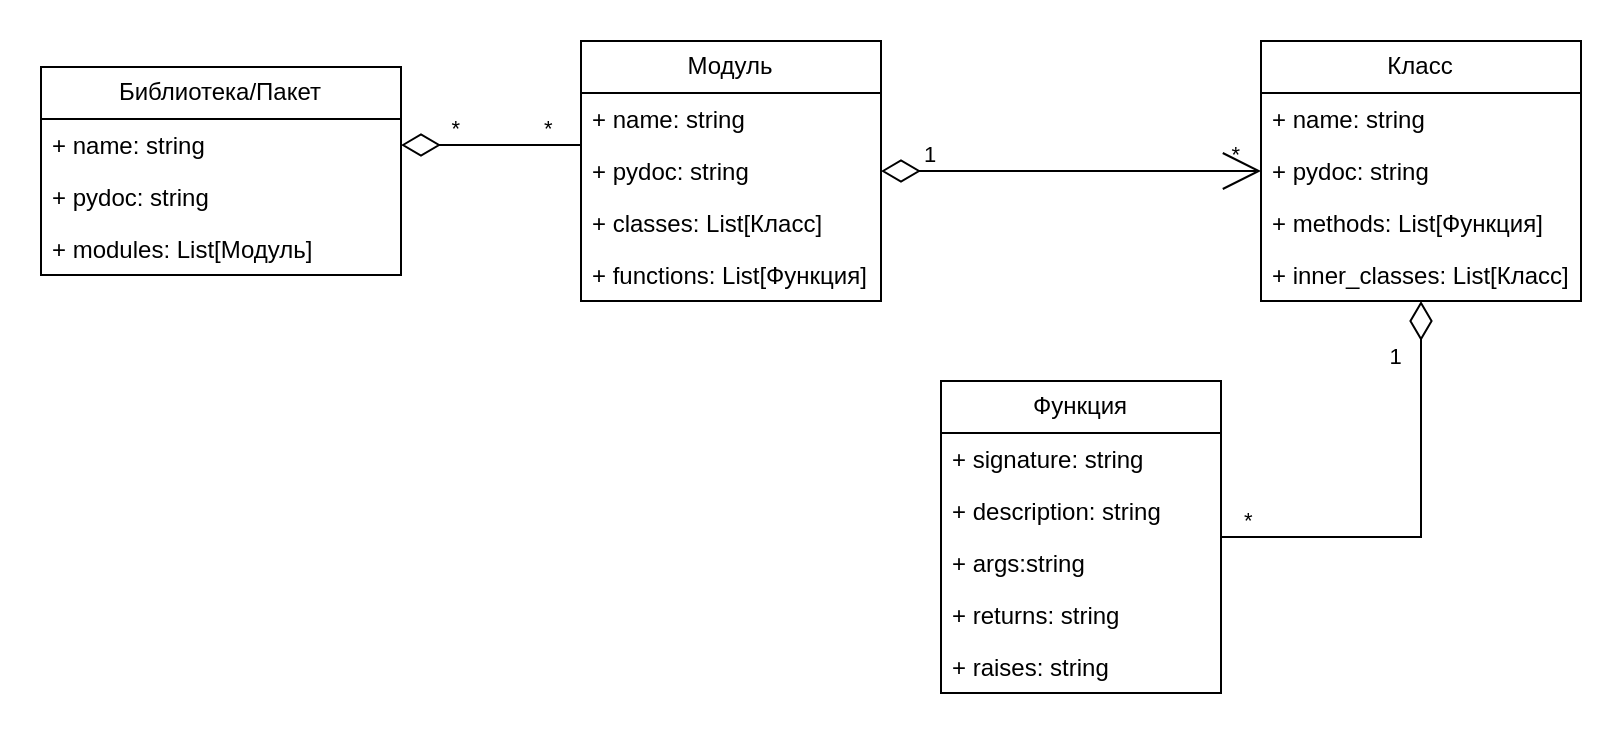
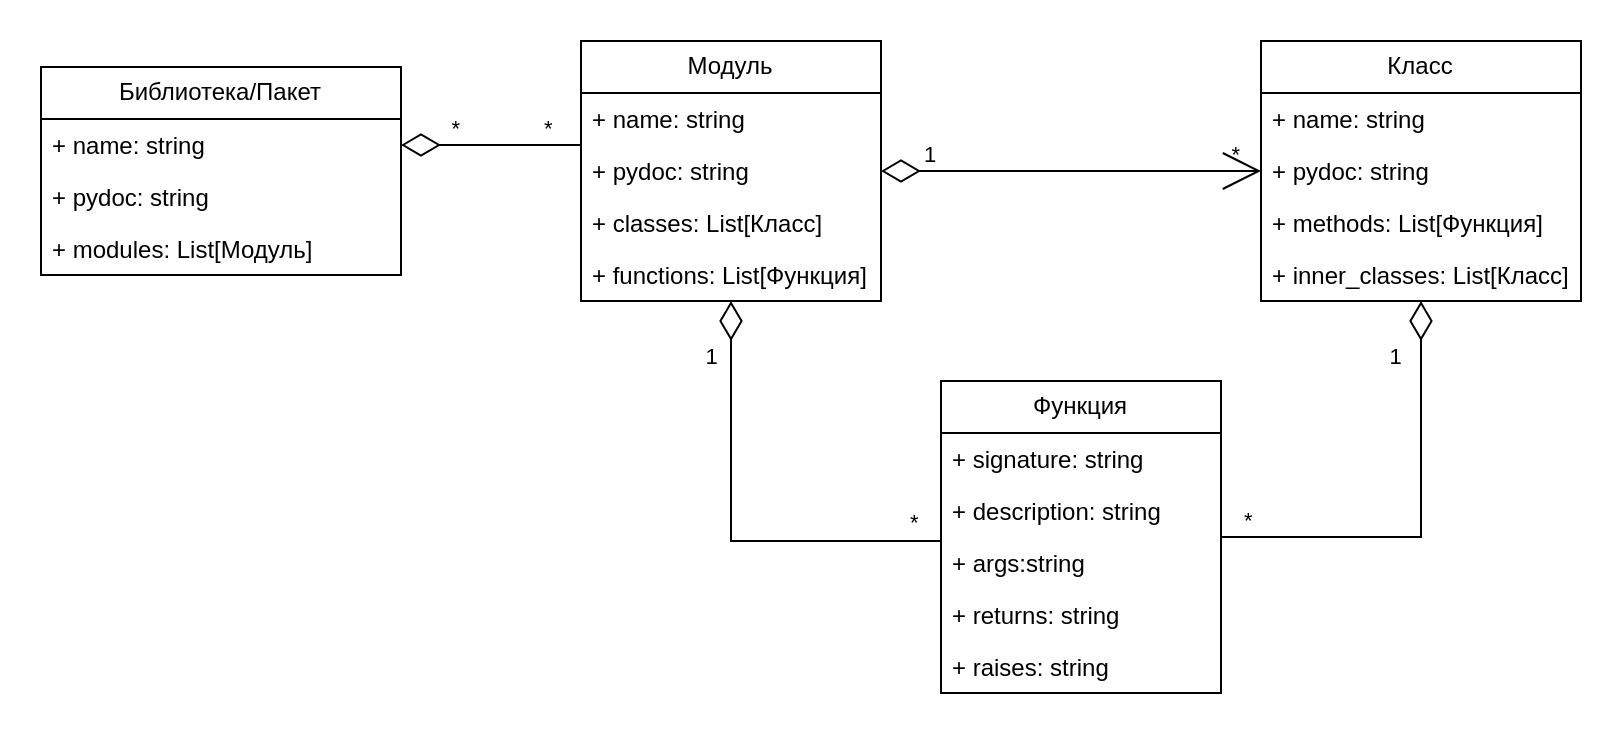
edge "Функция" -> "Модуль": added, labels "*", "1"
